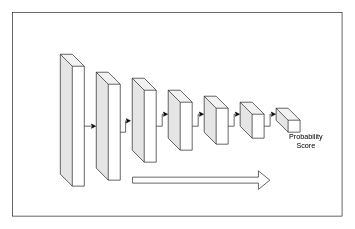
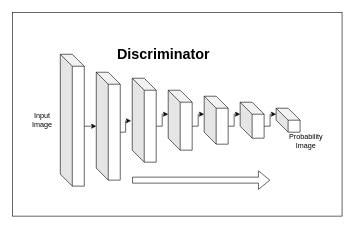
node "Discriminator": added
node "Input Image": added
node "Probability Score": label "Probability Score" -> "Probability Image"
